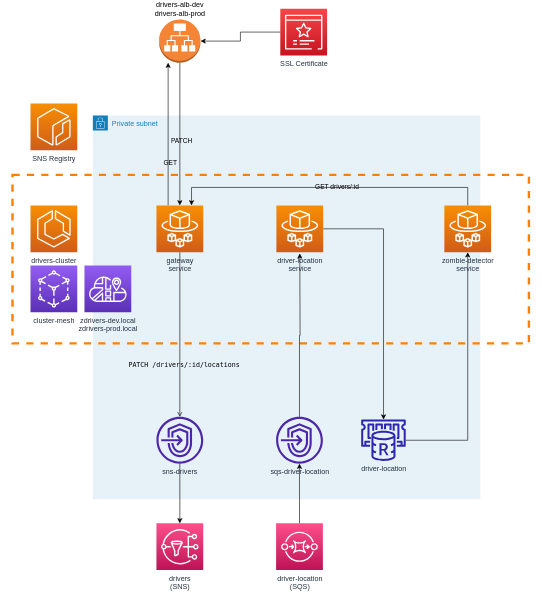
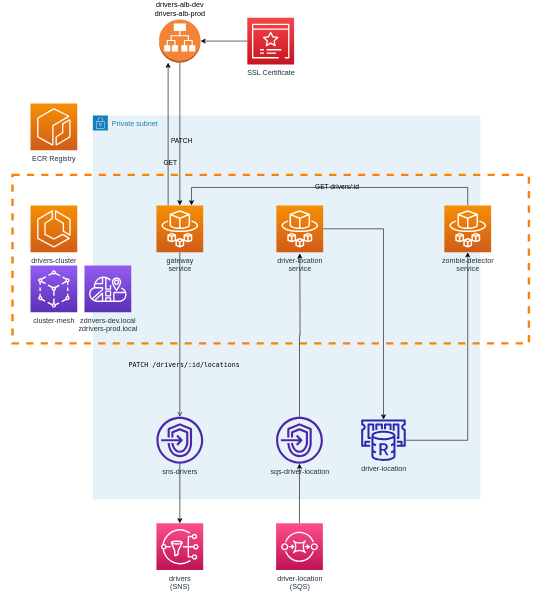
node "SSL Certificate": moved (304, 32) -> (271, 41)
node "SNS Registry": label "SNS Registry" -> "ECR Registry"
